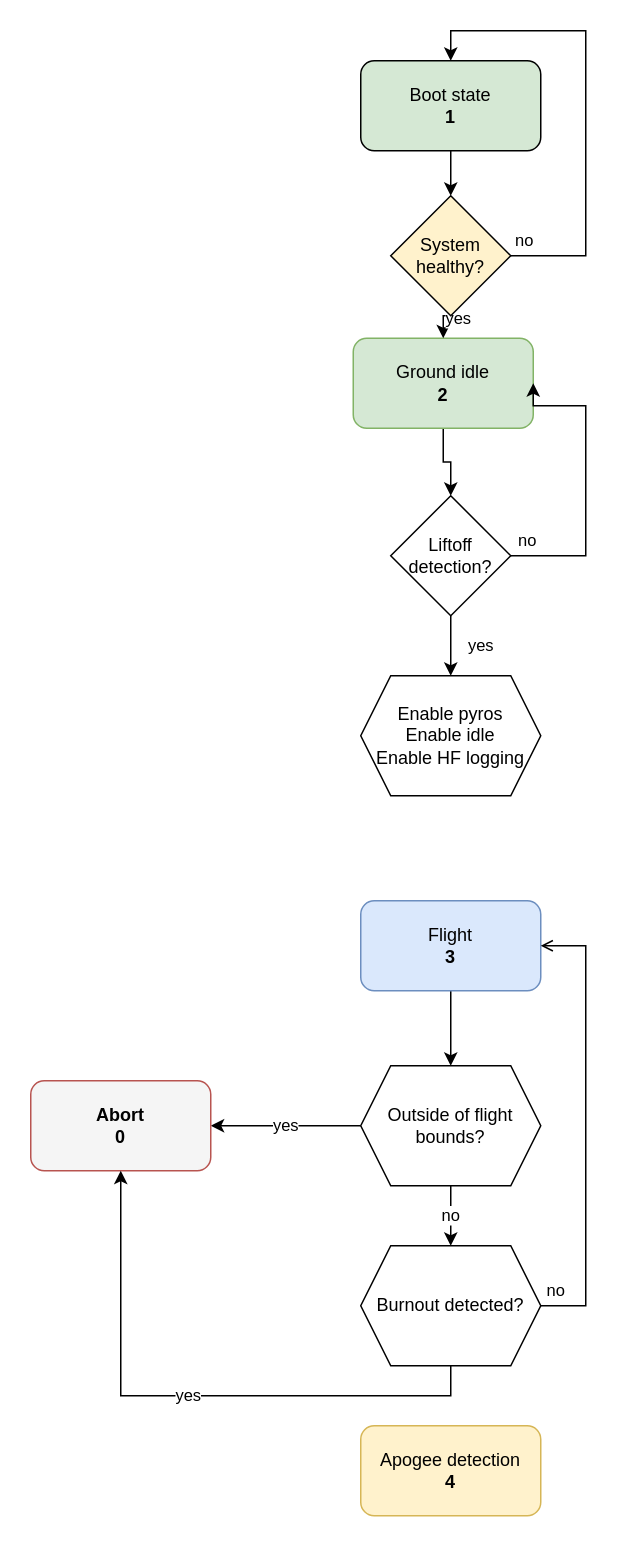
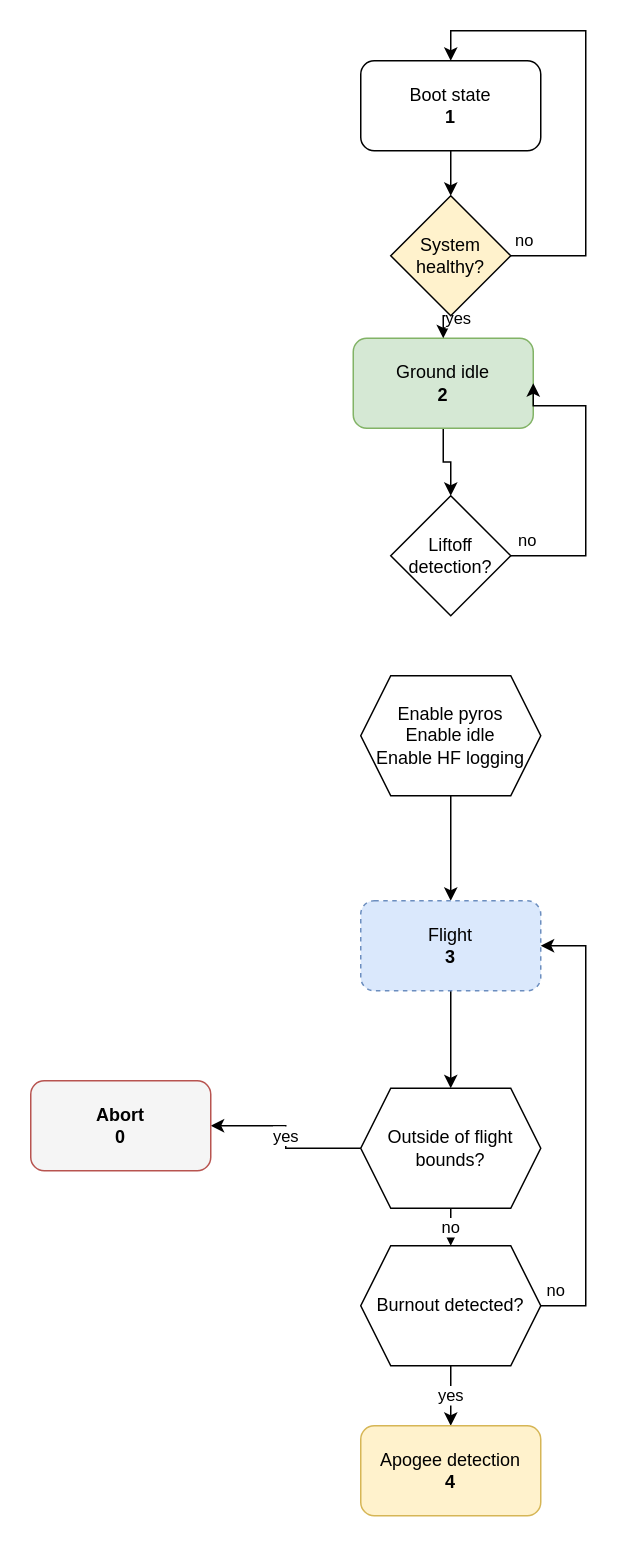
node "Boot state 1": fillcolor #d5e8d4 -> #ffffff
edge "Liftoff detection?" -> "Enable pyros Enable idle Enable HF logging": removed, label "yes"
edge "Enable pyros Enable idle Enable HF logging" -> "Flight 3": added
node "Flight 3": style solid -> dashed
edge "Burnout detected?" -> "Flight 3": arrowhead open -> classic
node "Outside of flight bounds?": moved (451, 1126) -> (451, 1148)
edge "Burnout detected?" -> "Abort 0": now "Burnout detected?" -> "Apogee detection 4"
